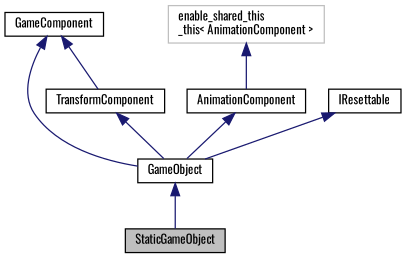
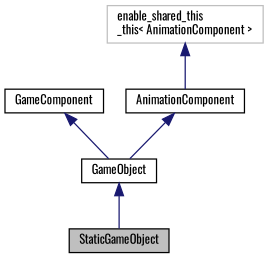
node "TransformComponent": removed
node "IResettable": removed
